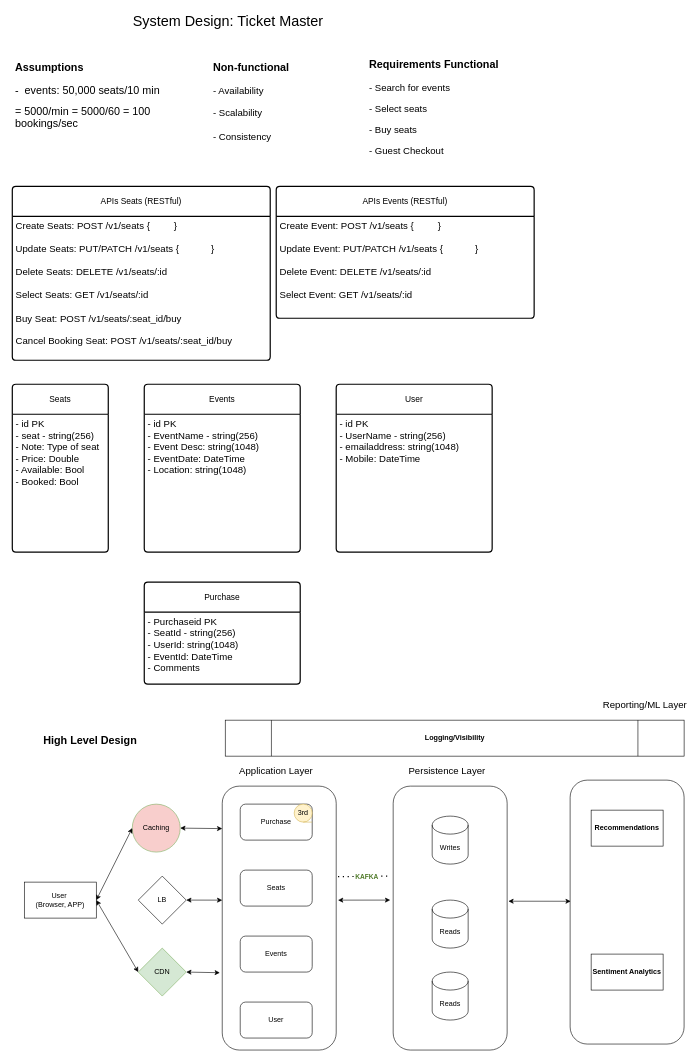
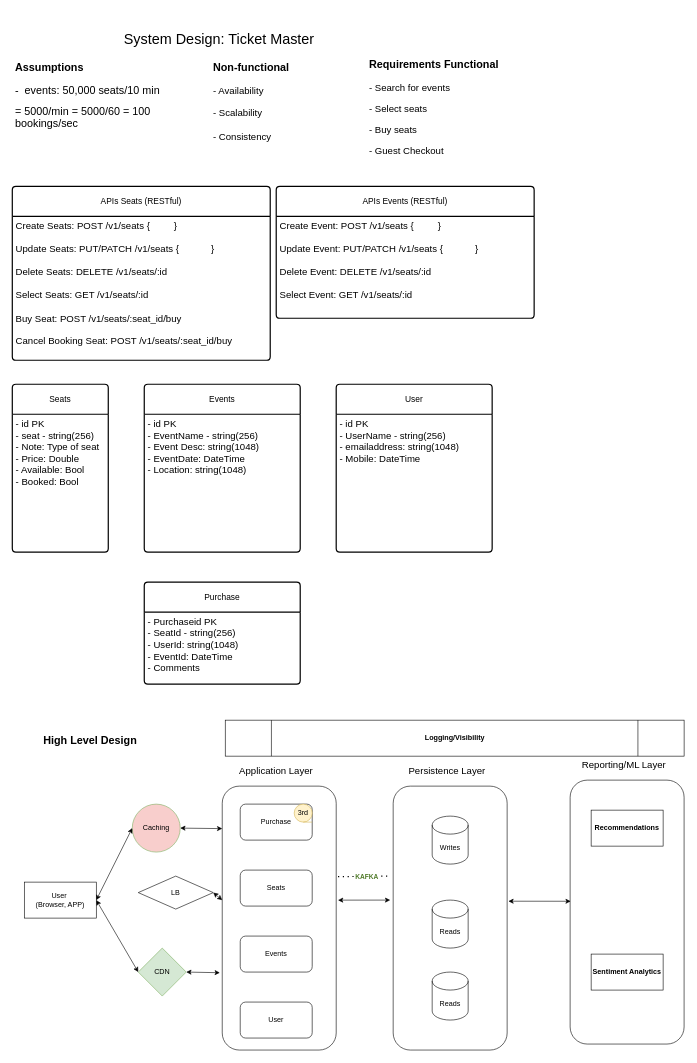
node "System Design: Ticket Master": moved (228, 21) -> (219, 39)
node "Reporting/ML Layer": moved (645, 705) -> (624, 765)
node "LB": size 48x48 -> 75x33
